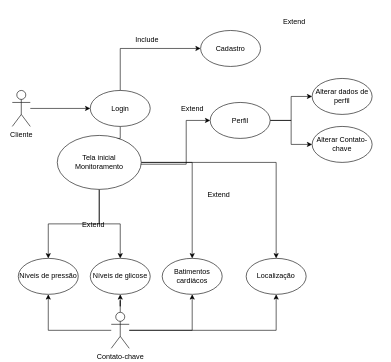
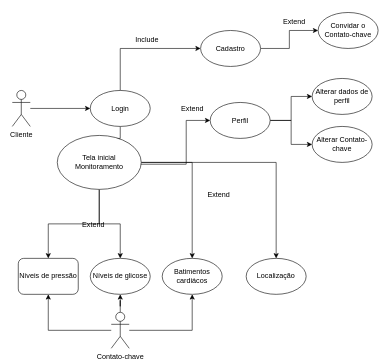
node "Convidar o Contato-chave": added
edge "Cadastro" -> "Convidar o Contato-chave": added
node "Níveis de pressão": shape ellipse -> rounded rectangle
edge "Contato-chave" -> "Localização": removed
